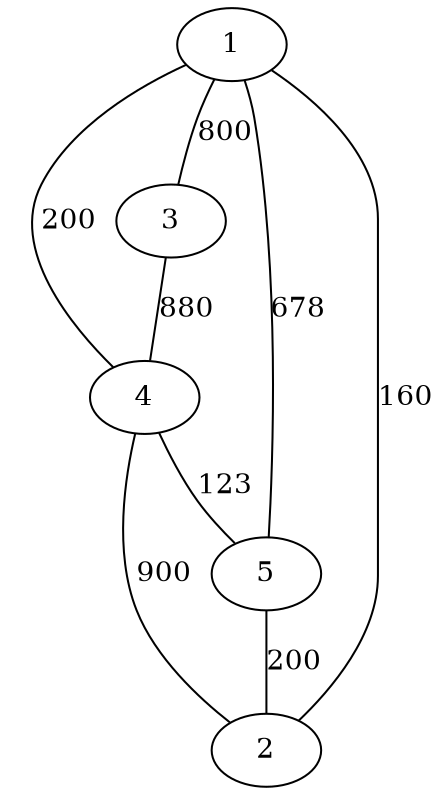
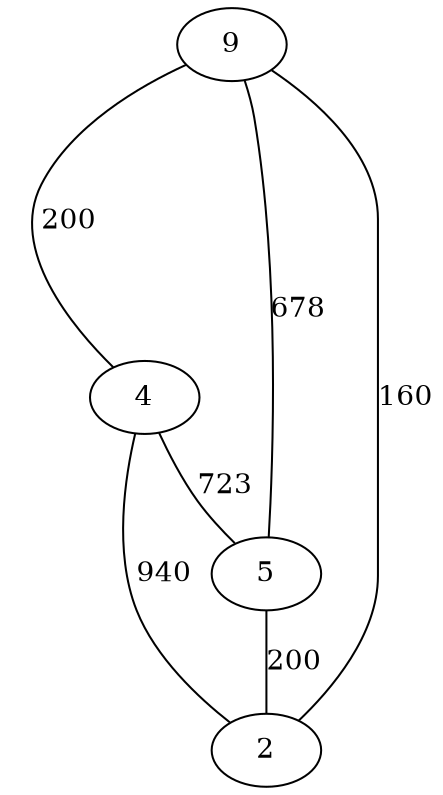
node "1": label "1" -> "9"
node "3": removed
edge "4" -- "5": label "123" -> "723"
edge "4" -- "2": label "900" -> "940"
